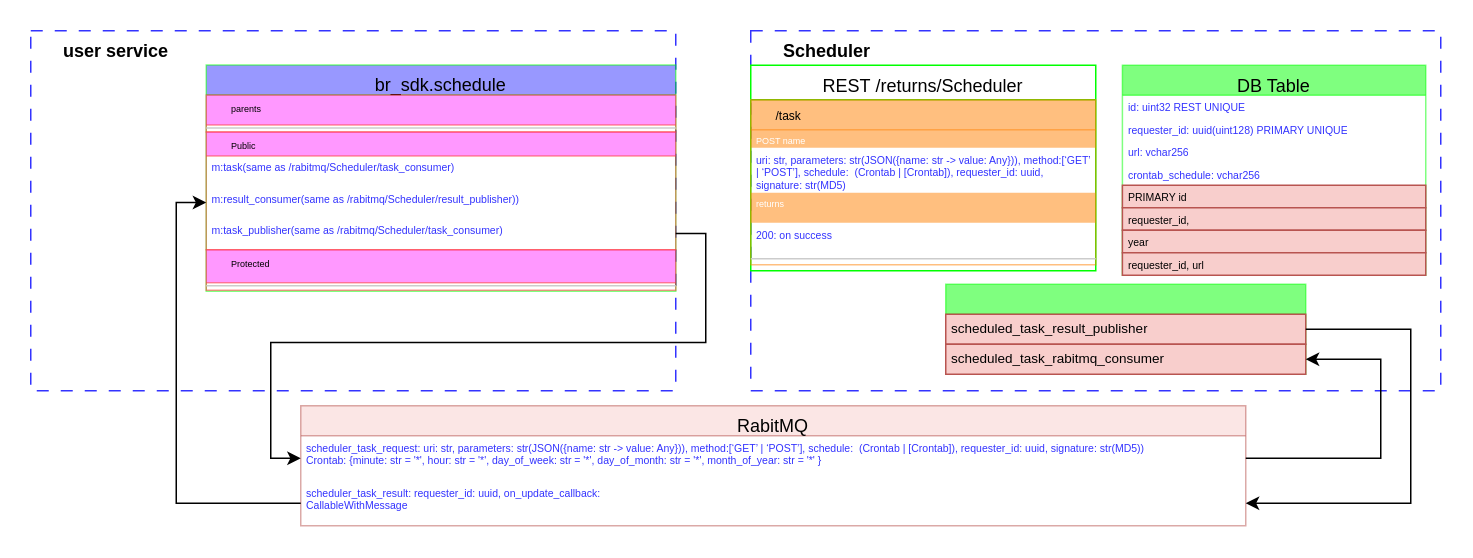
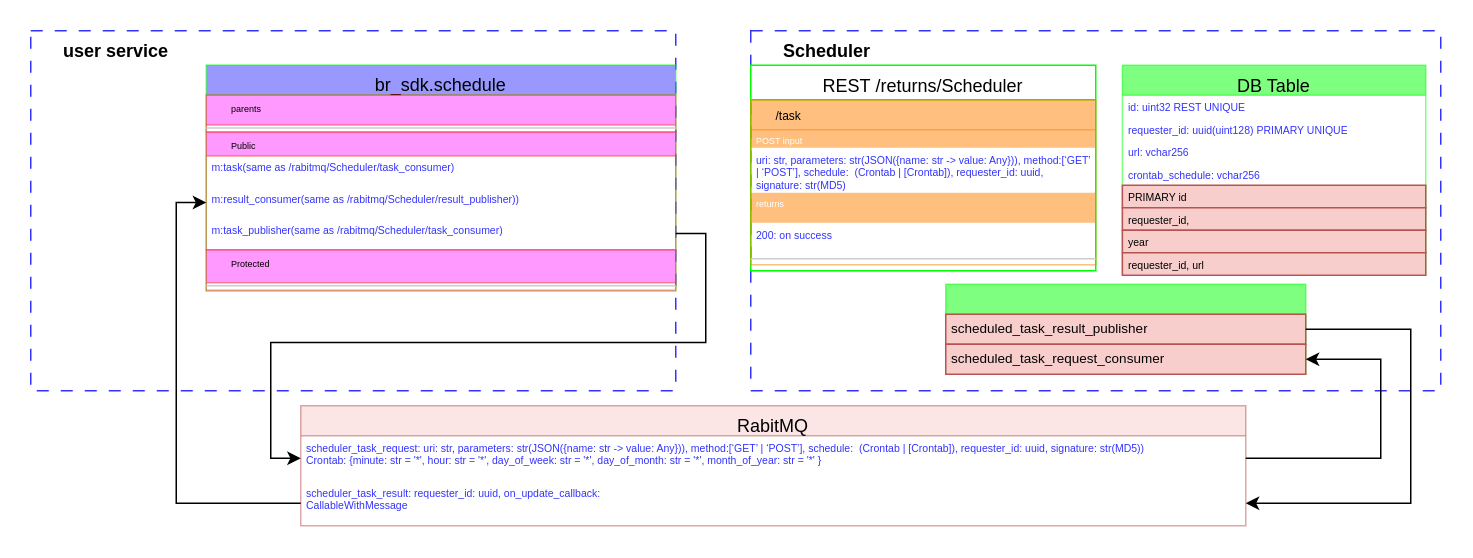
node "POST name": label "POST name" -> "POST input"
node "scheduled_task_rabitmq_consumer": label "scheduled_task_rabitmq_consumer" -> "scheduled_task_request_consumer"
